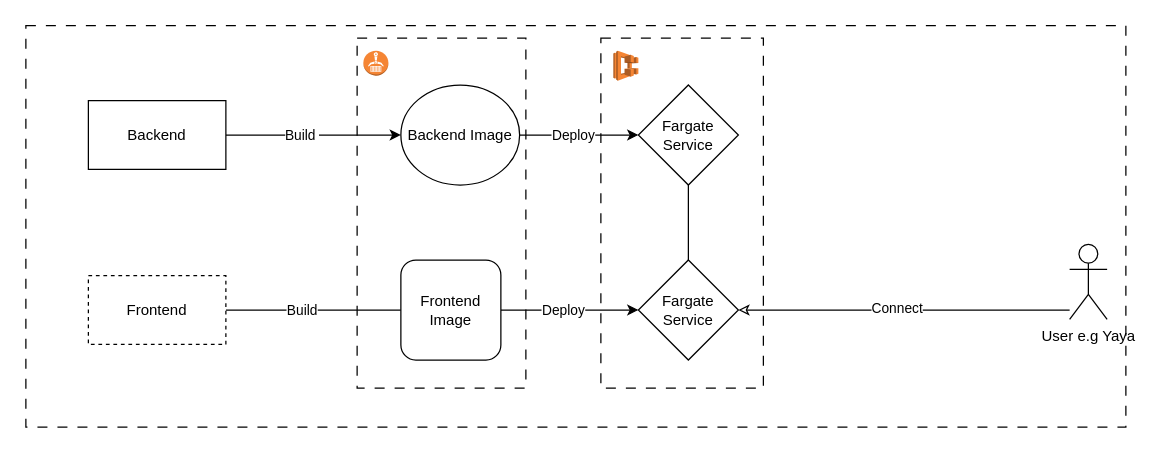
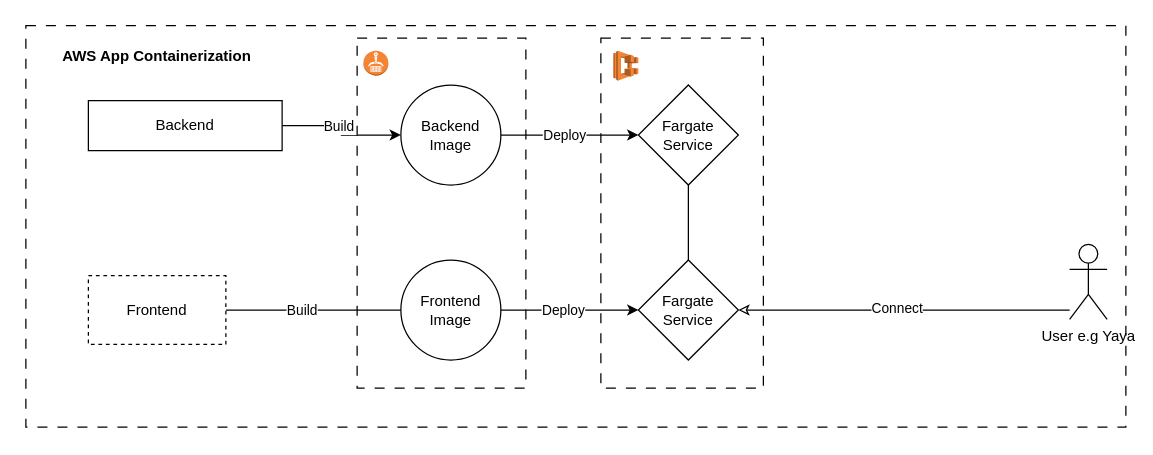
node "AWS App Containerization": added
node "Backend": size 138x69 -> 194x50
node "Backend Image": size 119x100 -> 100x100
node "Frontend Image": shape rounded rectangle -> ellipse
